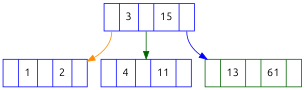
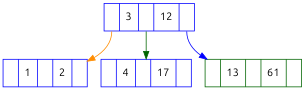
node "3": text "15" -> "12"
node "4": text "11" -> "17"
